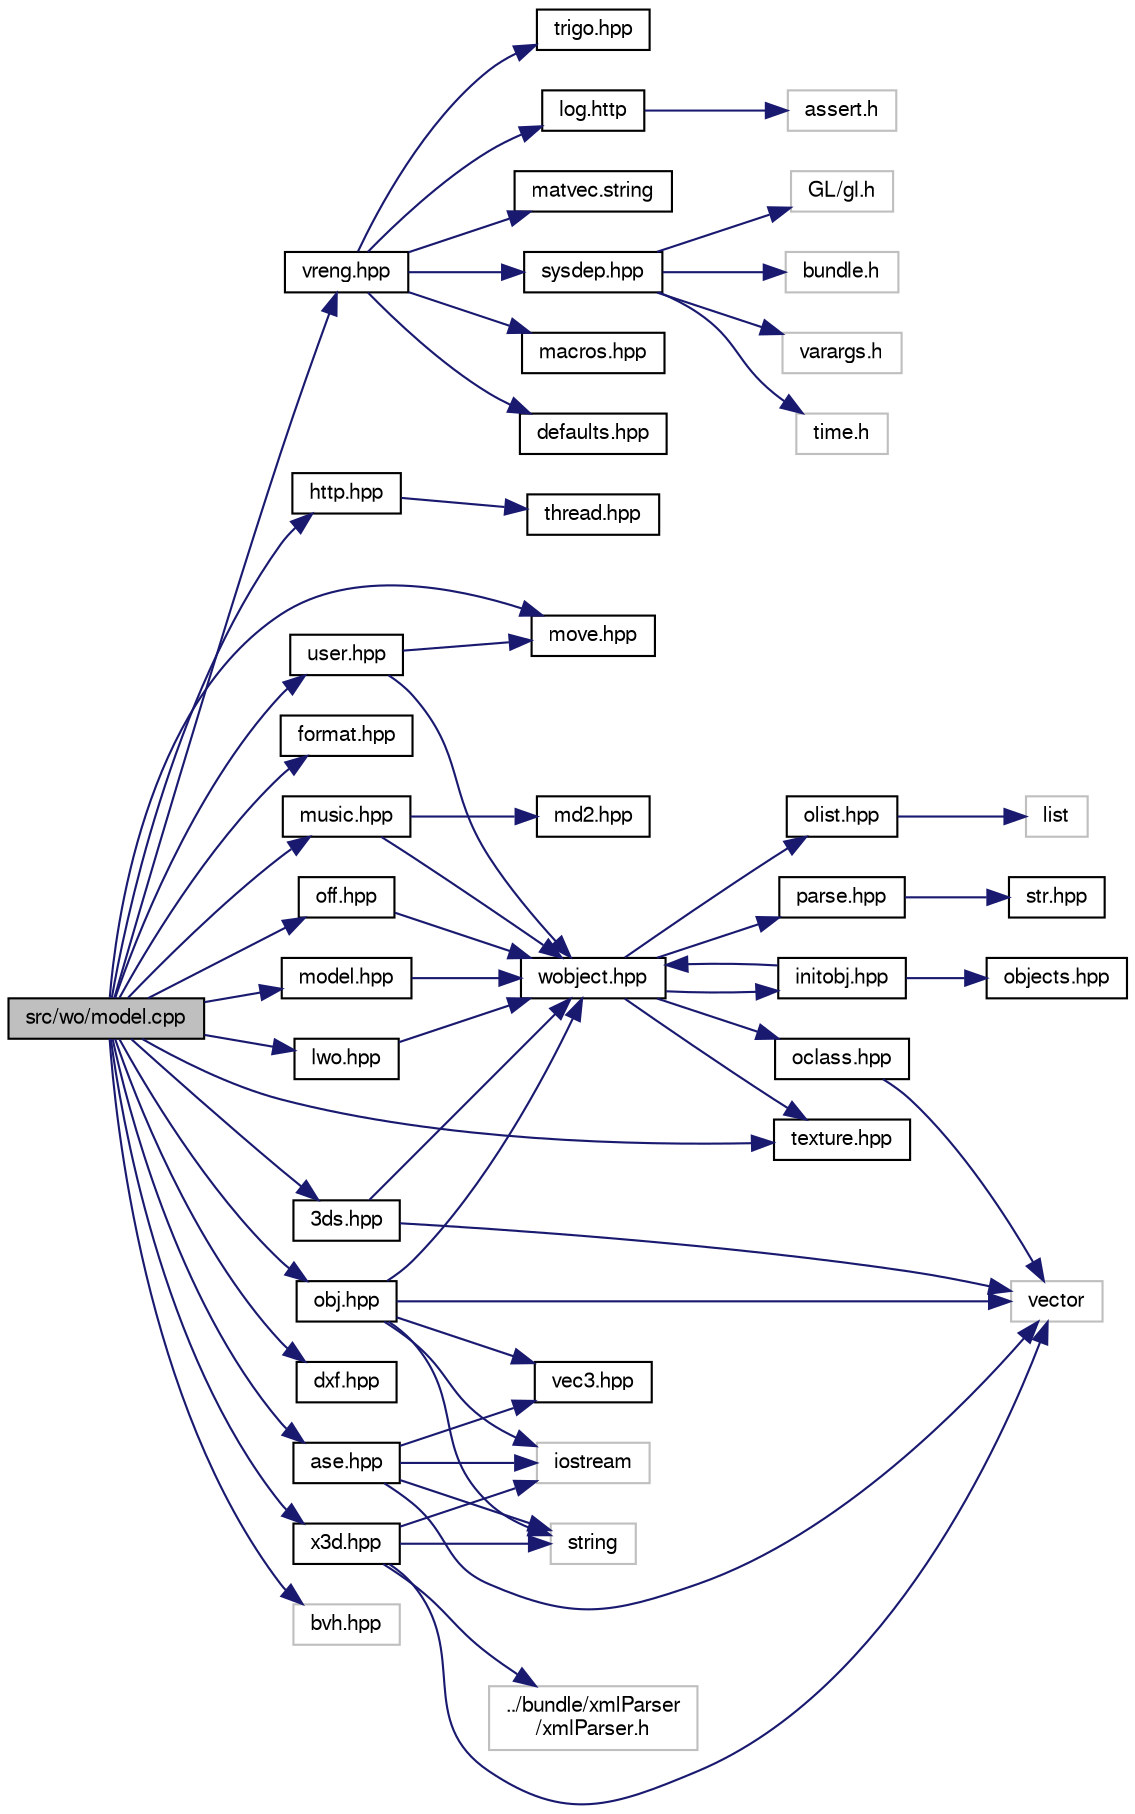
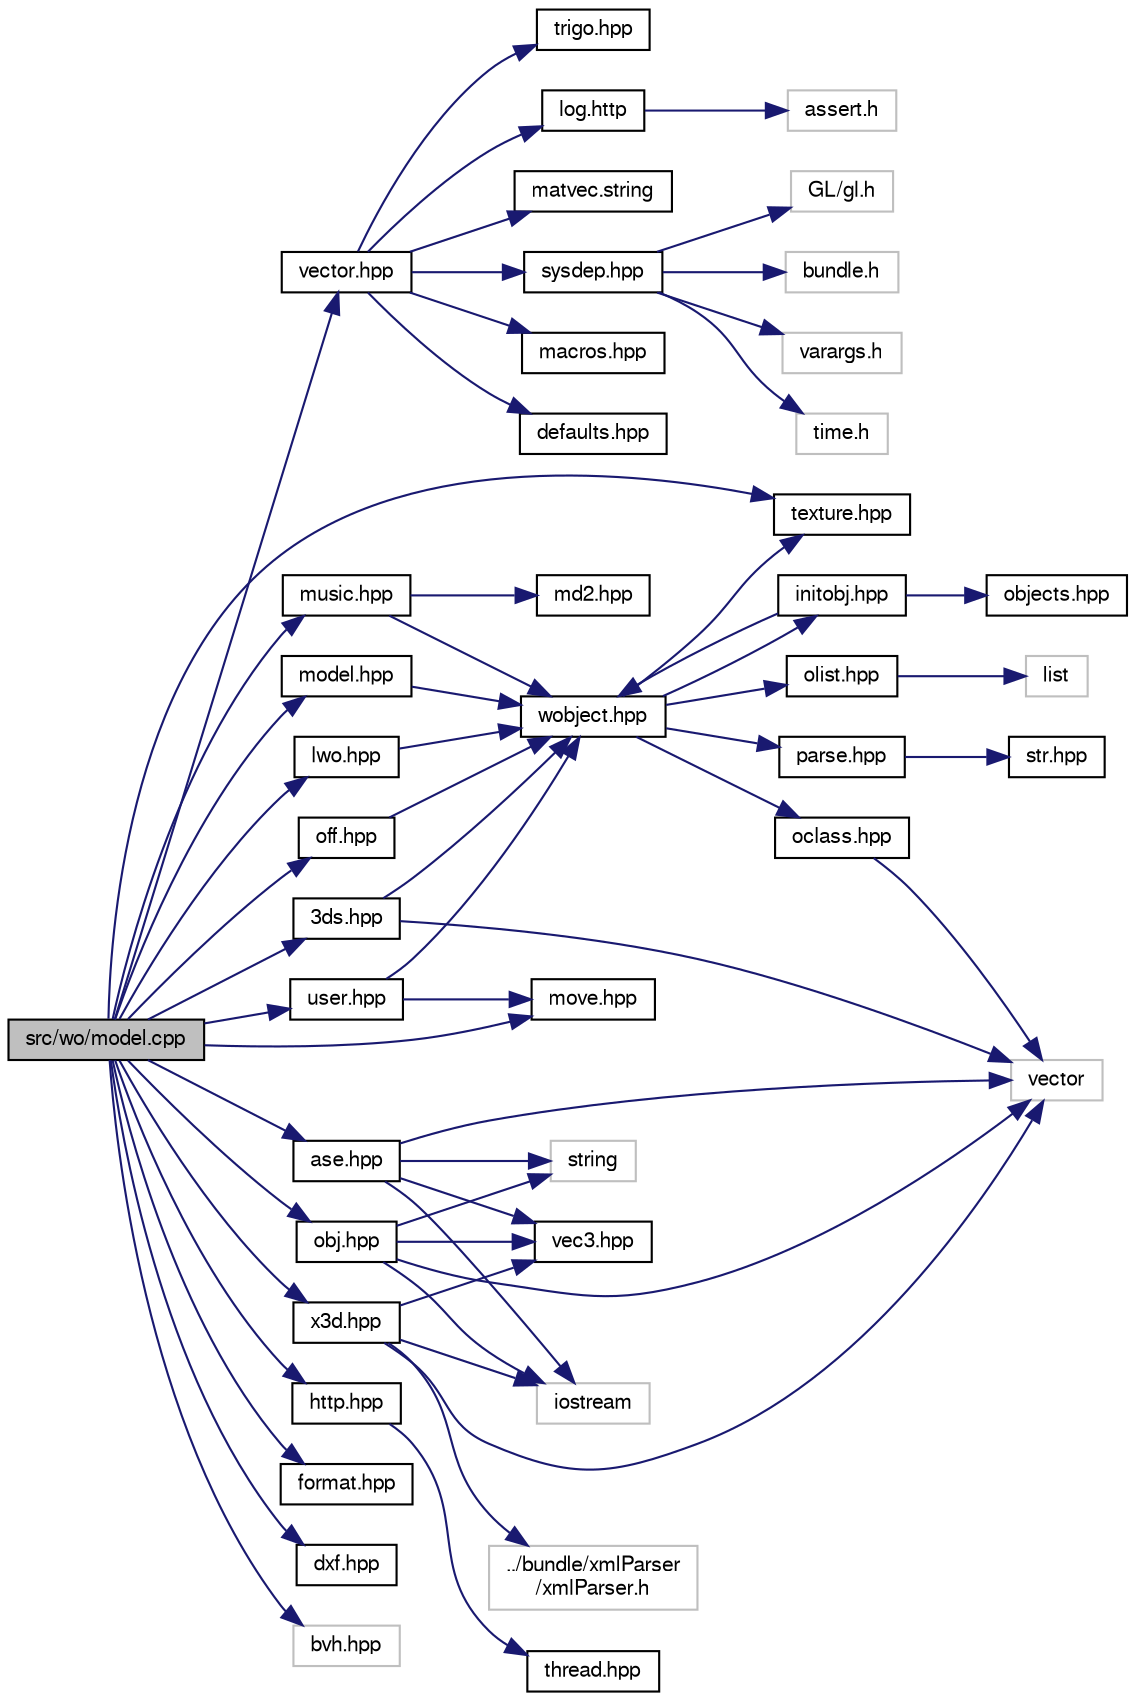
node "vreng.hpp": label "vreng.hpp" -> "vector.hpp"
edge "obj.hpp" -> "wobject.hpp": removed
edge "x3d.hpp" -> "string": now "x3d.hpp" -> "vec3.hpp"
